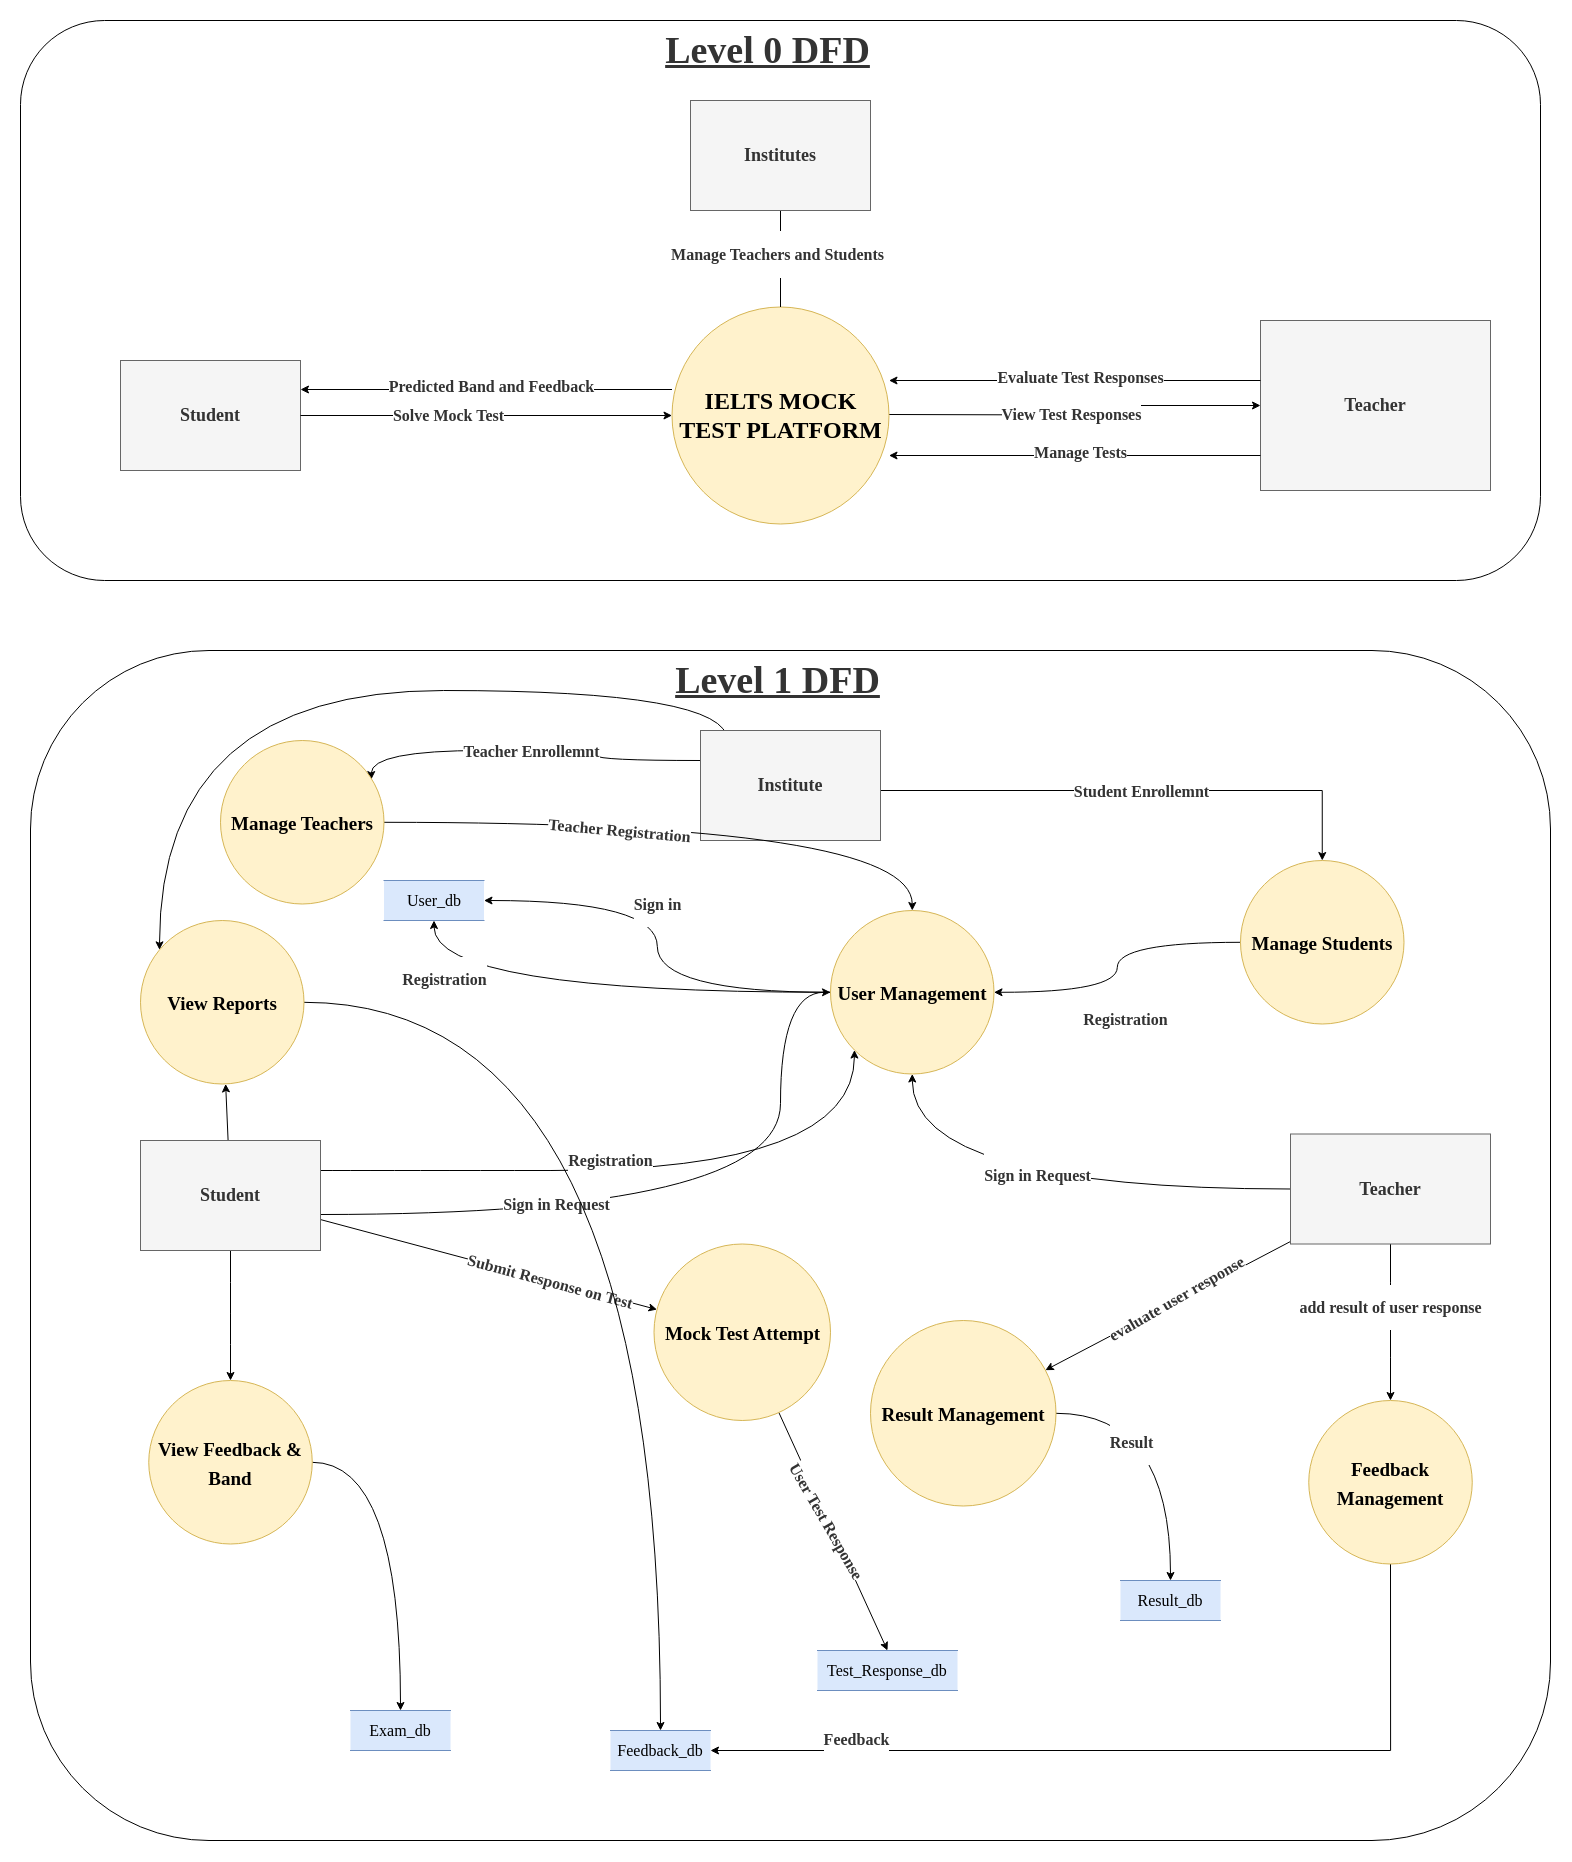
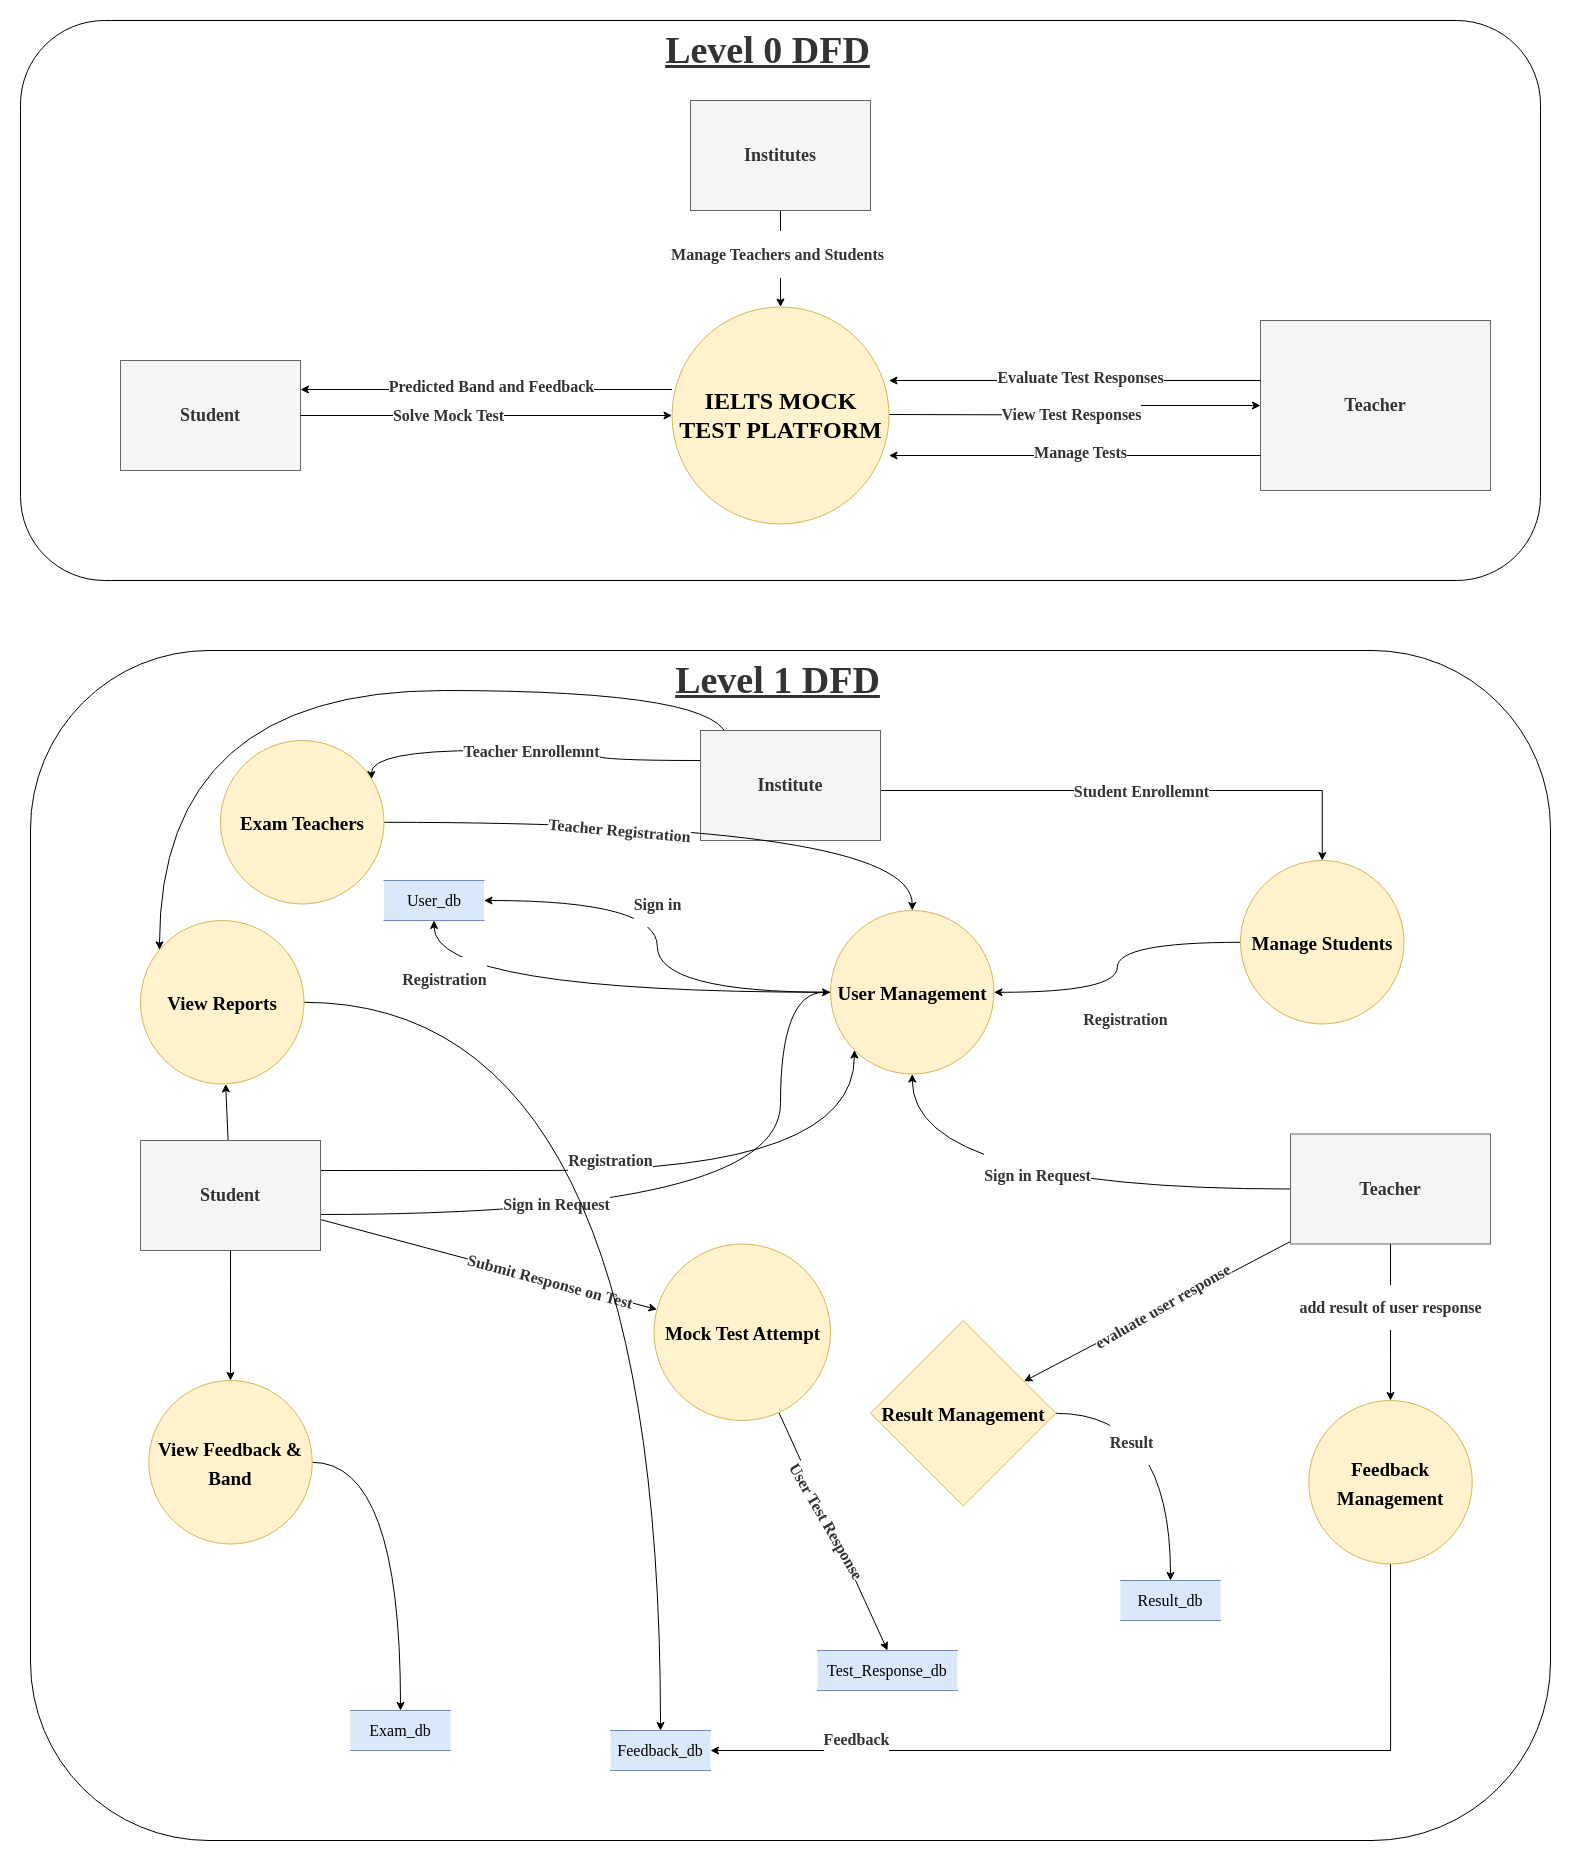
edge "Institutes" -- "IELTS MOCK TEST PLATFORM": arrowhead none -> classic
node "Manage Teachers": label "Manage Teachers" -> "Exam Teachers"
node "Result Management": shape ellipse -> diamond
